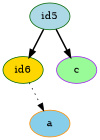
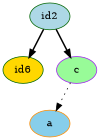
node "id5": label "id5" -> "id2"
edge "id6" -> "a": now "c" -> "a"
